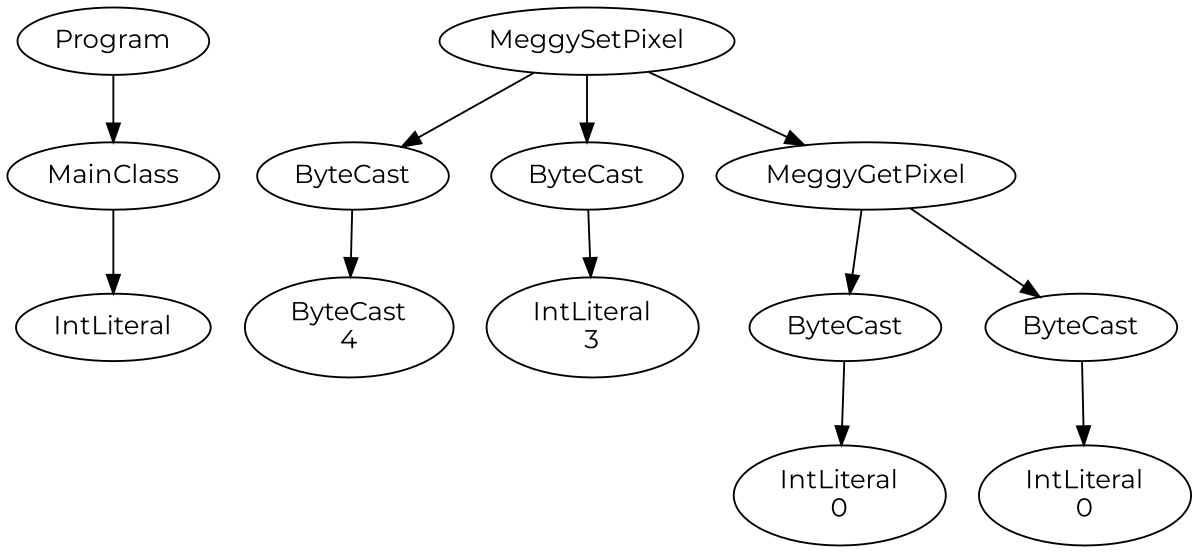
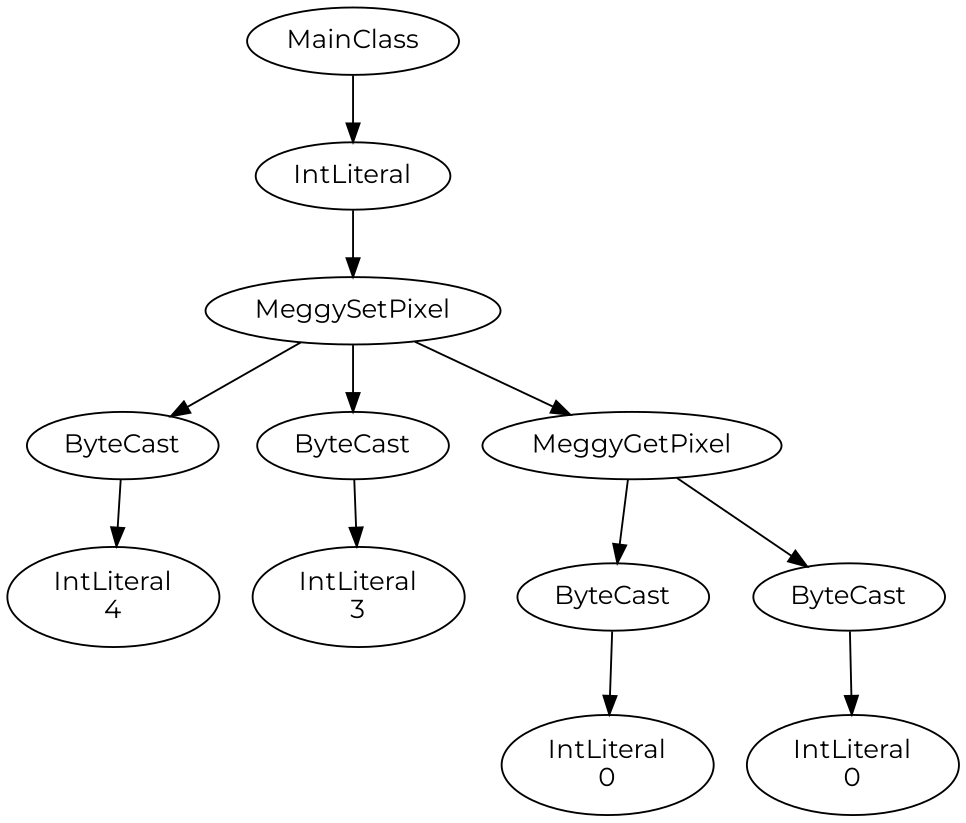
node "Program": removed
edge "IntLiteral" -> "MeggySetPixel": added
node "ByteCast 4": label "ByteCast 4" -> "IntLiteral 4"
